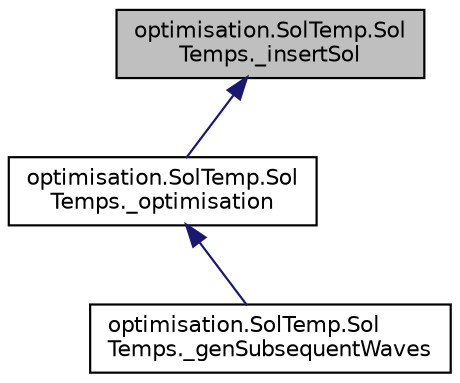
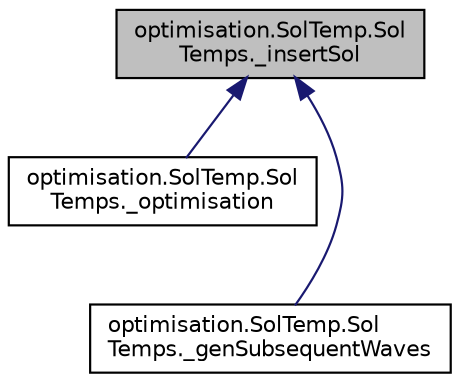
edge "optimisation.SolTemp.Sol Temps._genSubsequentWaves" -> "optimisation.SolTemp.Sol Temps._optimisation": now "optimisation.SolTemp.Sol Temps._genSubsequentWaves" -> "optimisation.SolTemp.Sol Temps._insertSol"
